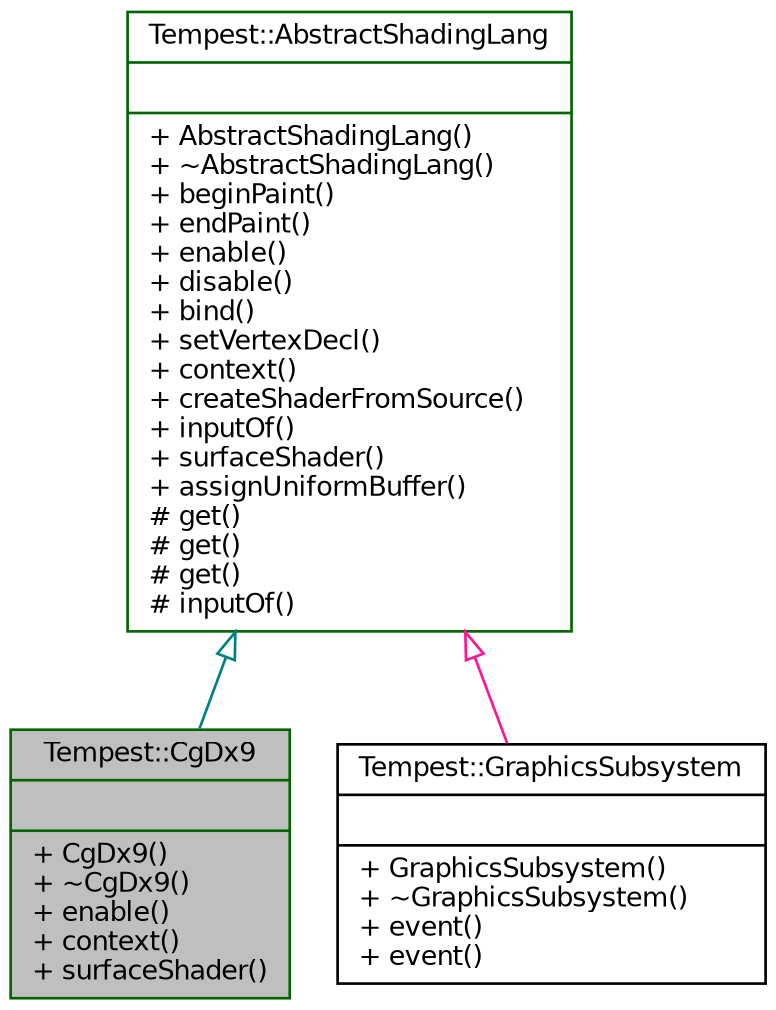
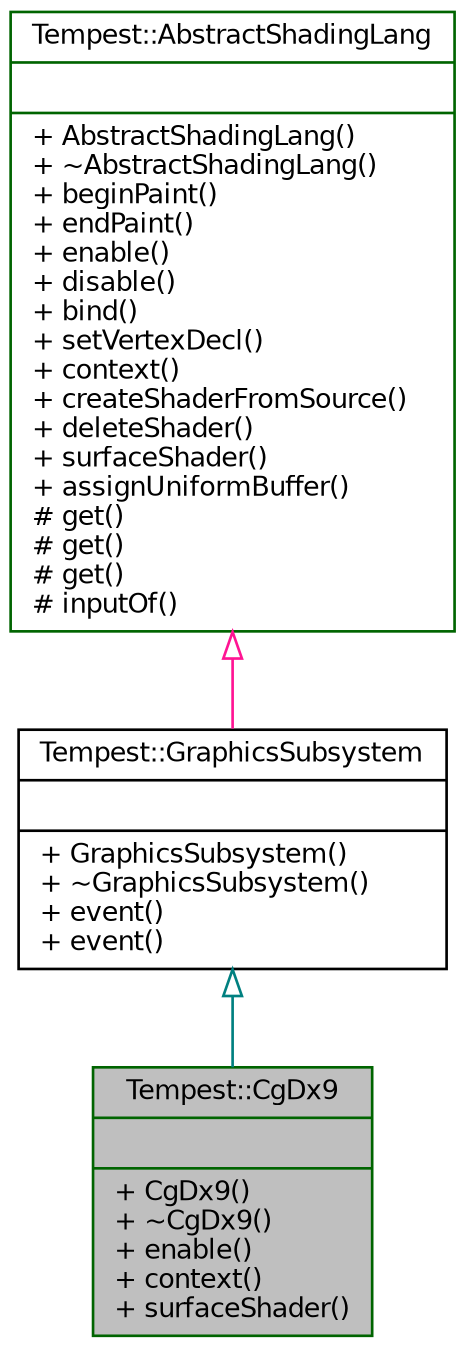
node "Tempest::AbstractShadingLang": text "+ inputOf()" -> "+ deleteShader()"
edge "Tempest::CgDx9" -> "Tempest::AbstractShadingLang": now "Tempest::CgDx9" -> "Tempest::GraphicsSubsystem"
